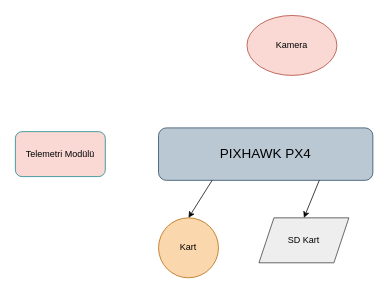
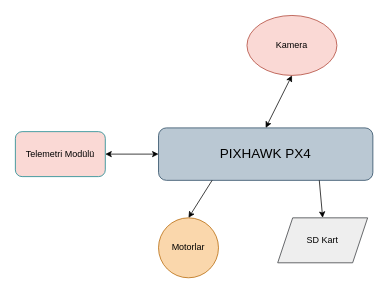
edge "Kamera" -- "PIXHAWK PX4": added
edge "Telemetri Modülü" -- "PIXHAWK PX4": added
node "SD Kart": moved (304, 240) -> (323, 240)
node "Kart": label "Kart" -> "Motorlar"
